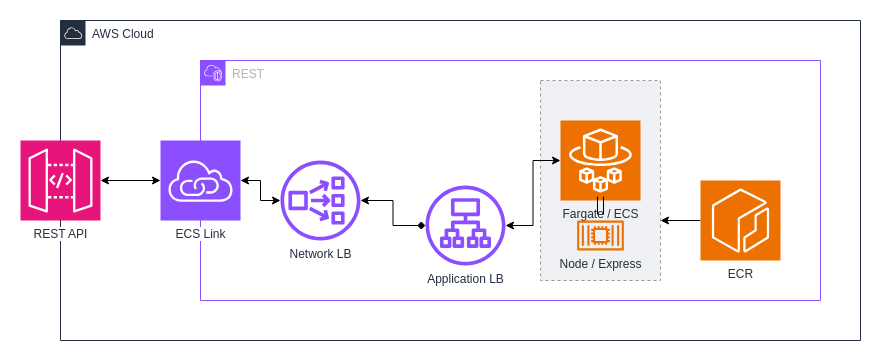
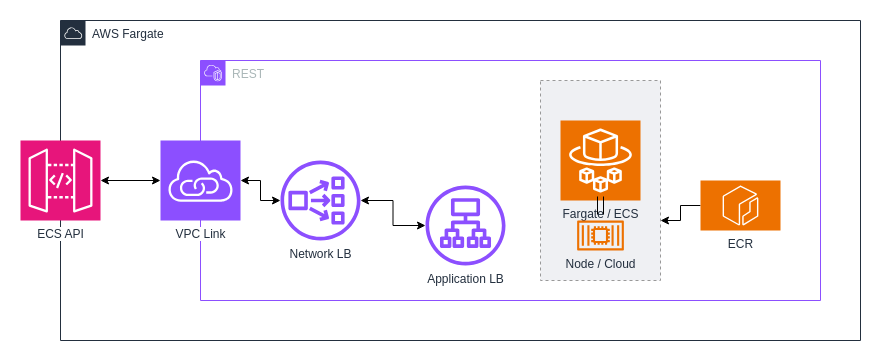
node "AWS Cloud": label "AWS Cloud" -> "AWS Fargate"
edge "Fargate / ECS" -- "Application LB": removed
node "ECR": size 80x80 -> 80x50
edge "Network LB" -- "Application LB": arrowhead diamond -> classic
node "REST API": label "REST API" -> "ECS API"
node "ECS Link": label "ECS Link" -> "VPC Link"
node "Node / Express": label "Node / Express" -> "Node / Cloud"
